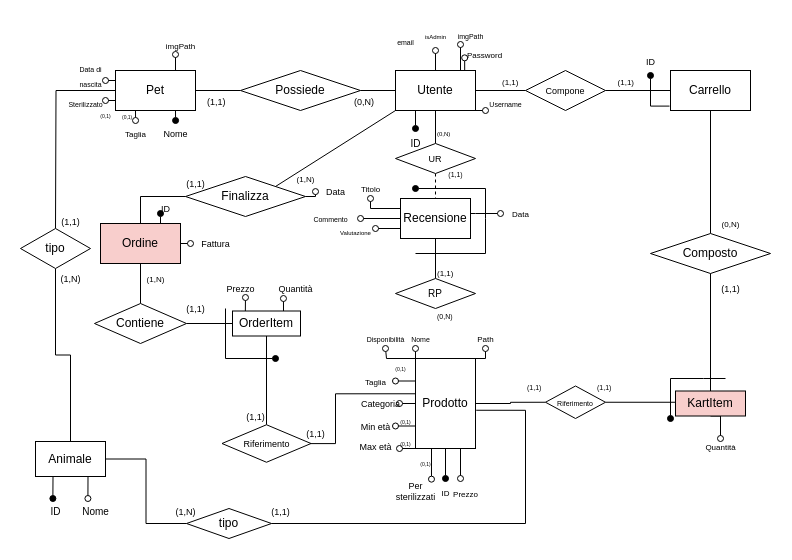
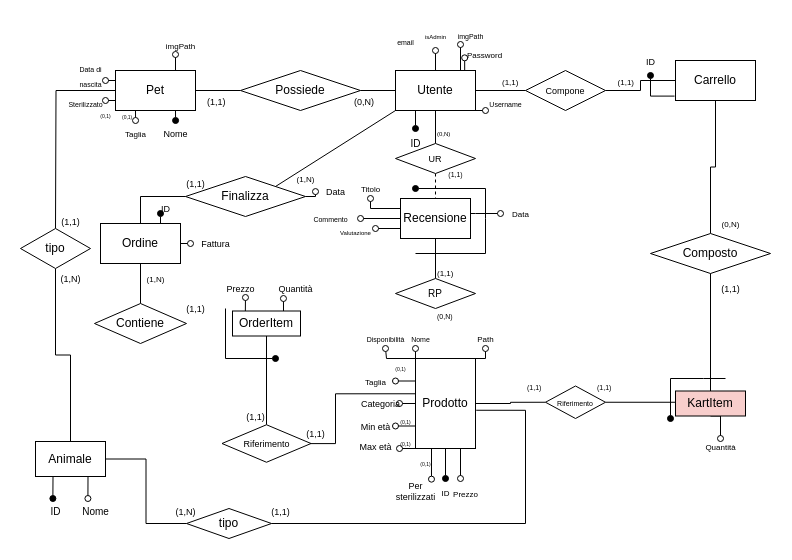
node "Carrello": moved (711, 91) -> (716, 81)
node "Ordine": fillcolor #f8cecc -> #ffffff
edge "Contiene" -- "OrderItem": removed
